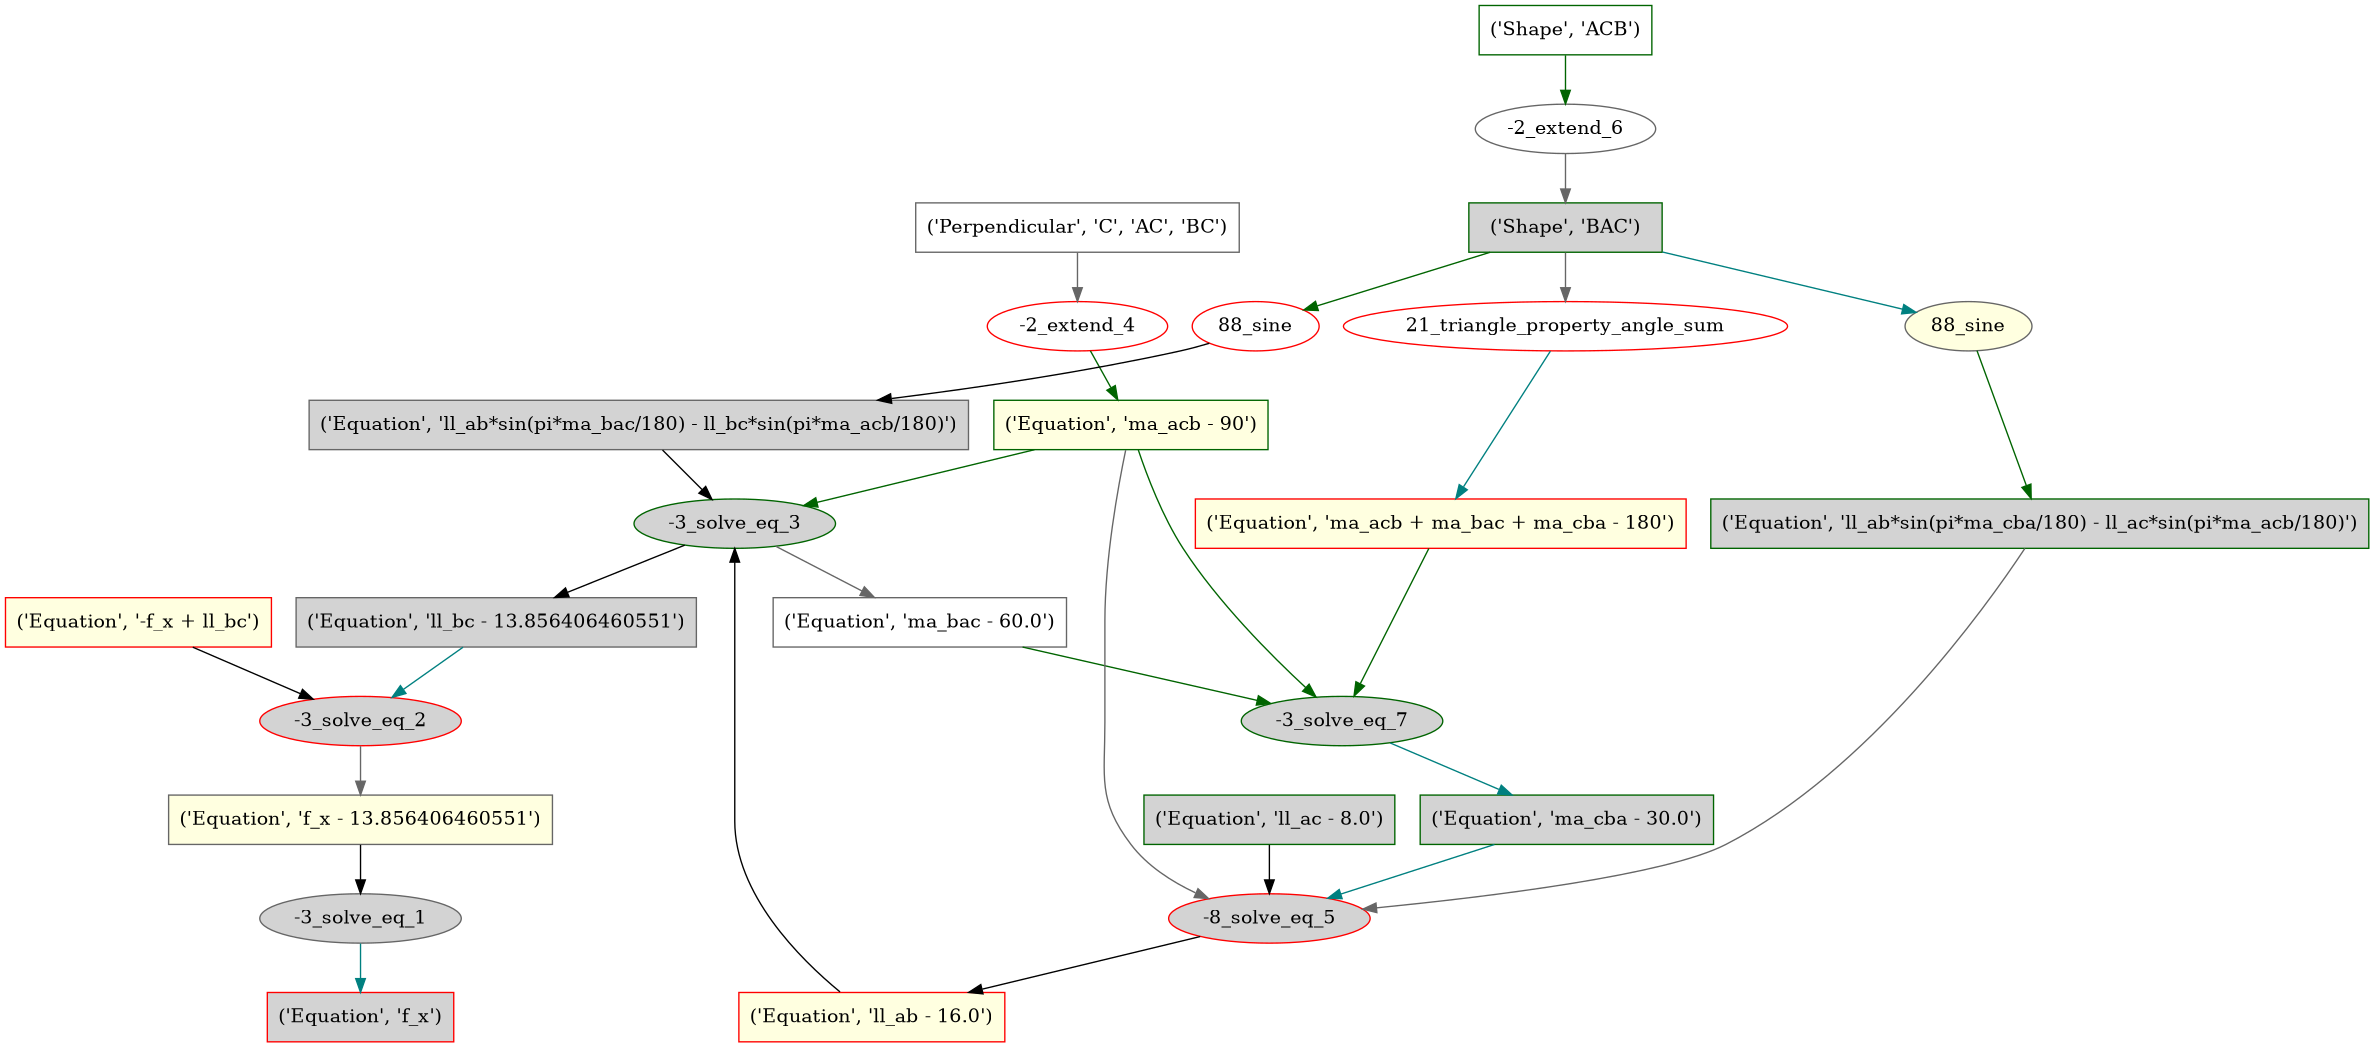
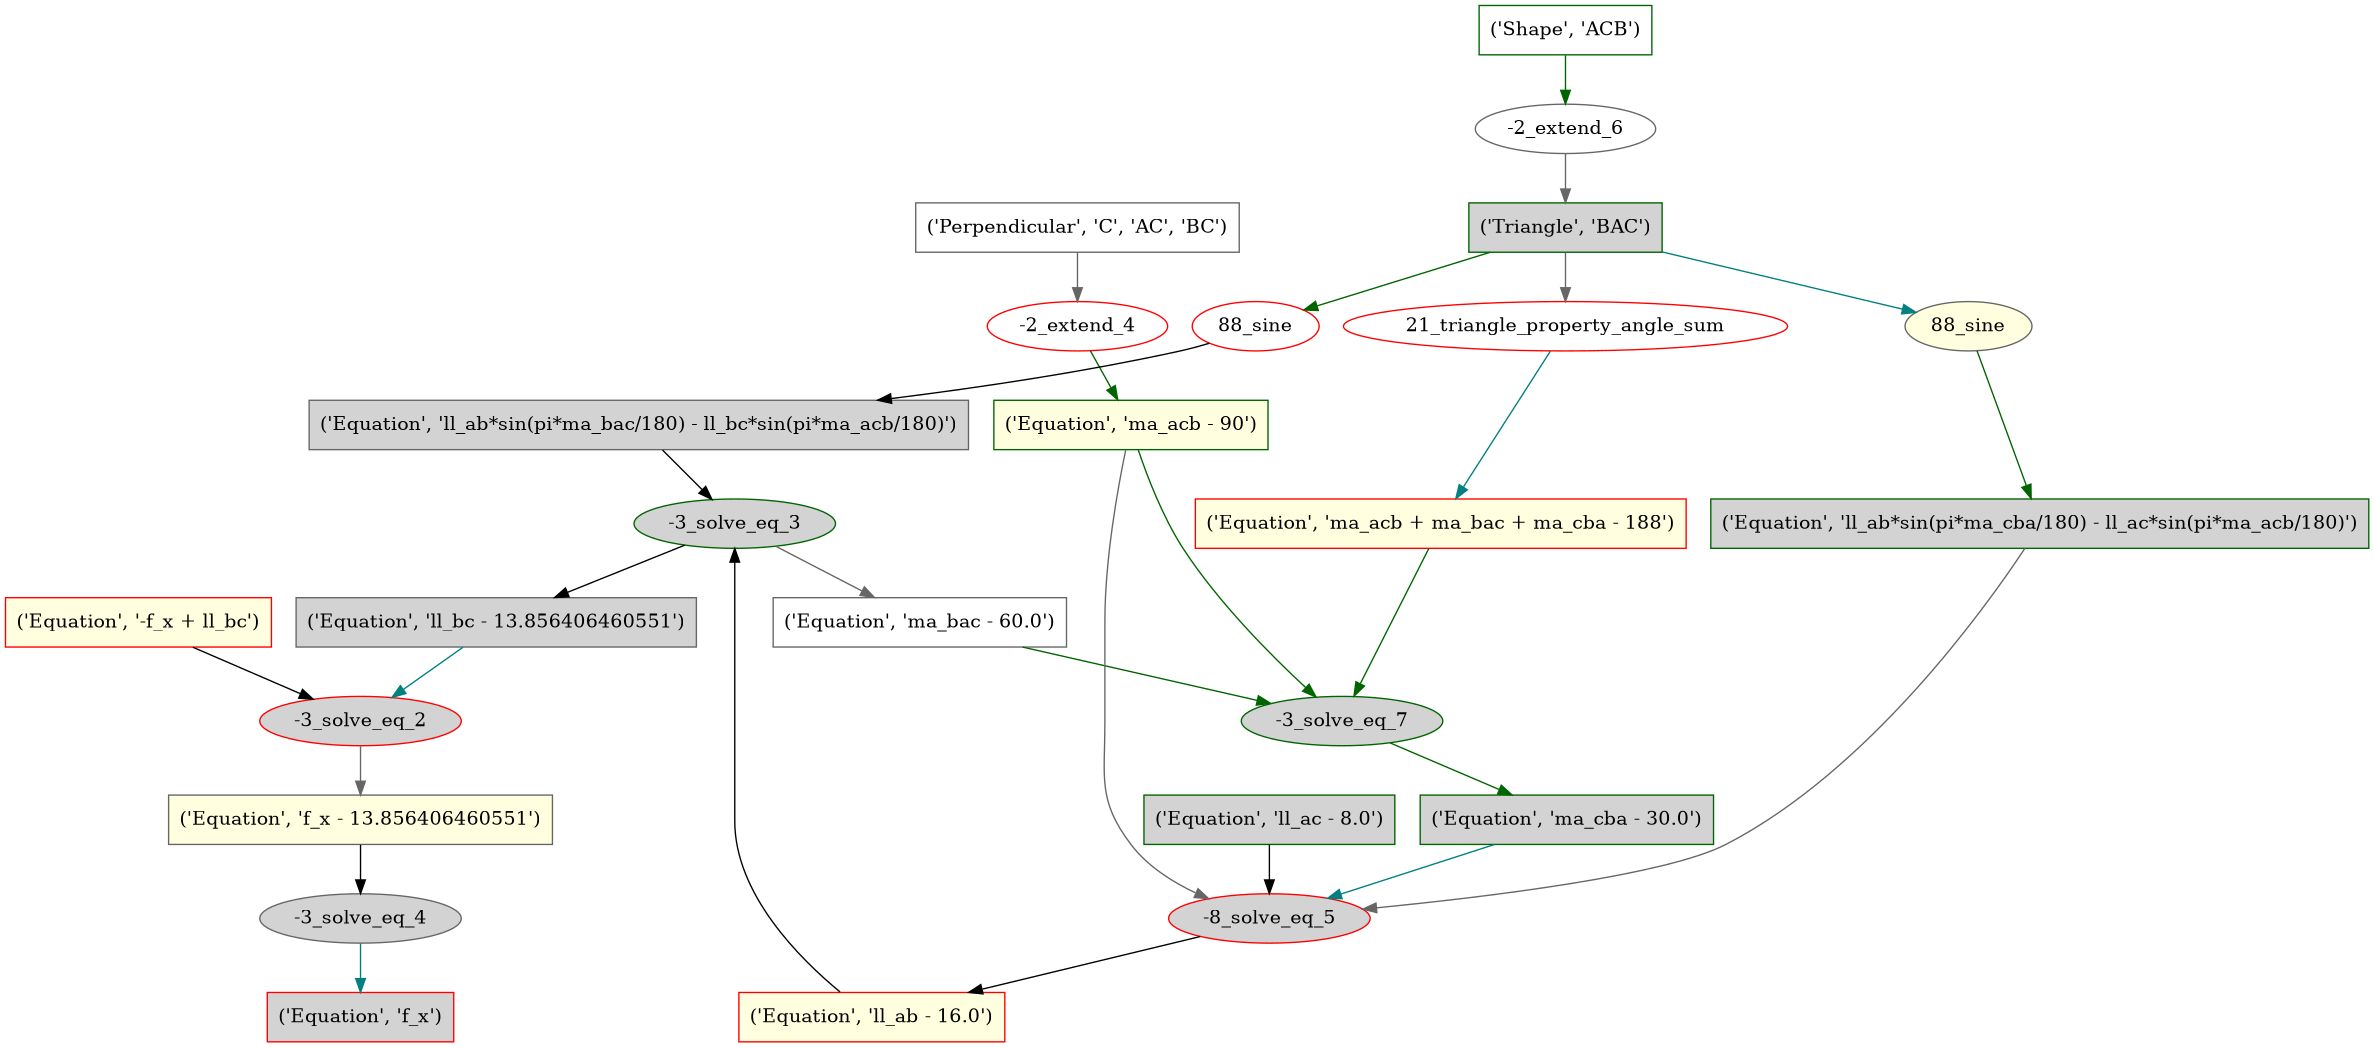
node "('Shape', 'BAC')": label "('Shape', 'BAC')" -> "('Triangle', 'BAC')"
edge "('Equation', 'ma_acb - 90')" -> "-3_solve_eq_3": removed
node "('Equation', 'ma_acb + ma_bac + ma_cba - 180')": label "('Equation', 'ma_acb + ma_bac + ma_cba - 180')" -> "('Equation', 'ma_acb + ma_bac + ma_cba - 188')"
edge "-3_solve_eq_7" -> "('Equation', 'ma_cba - 30.0')": color teal -> darkgreen
node "-3_solve_eq_1": label "-3_solve_eq_1" -> "-3_solve_eq_4"
